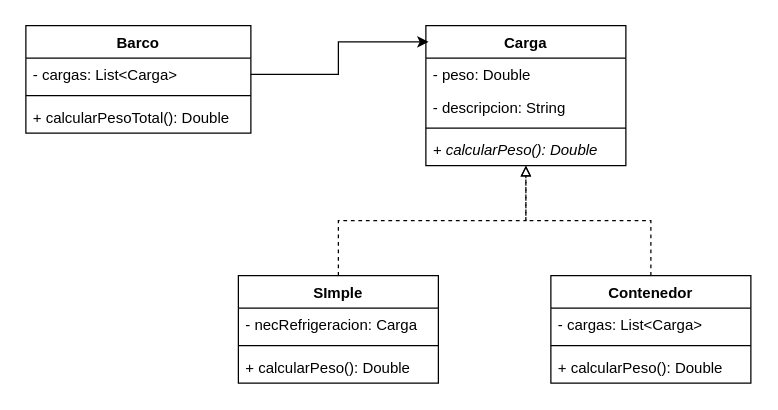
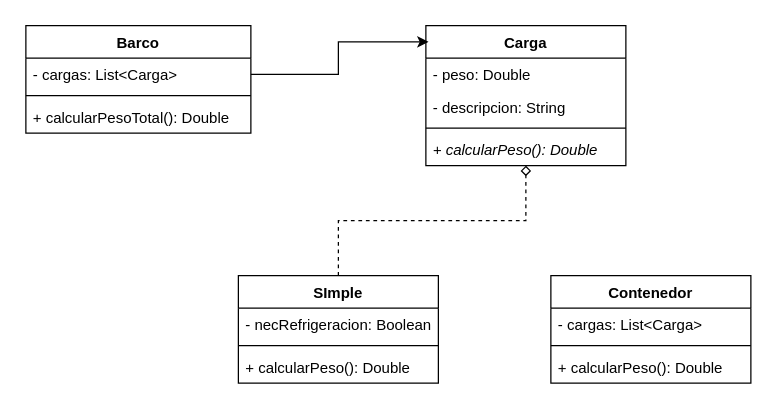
edge "SImple" -> "Carga": arrowhead block -> diamond
edge "Contenedor" -> "Carga": removed
node "- necRefrigeracion: Carga": label "- necRefrigeracion: Carga" -> "- necRefrigeracion: Boolean"
